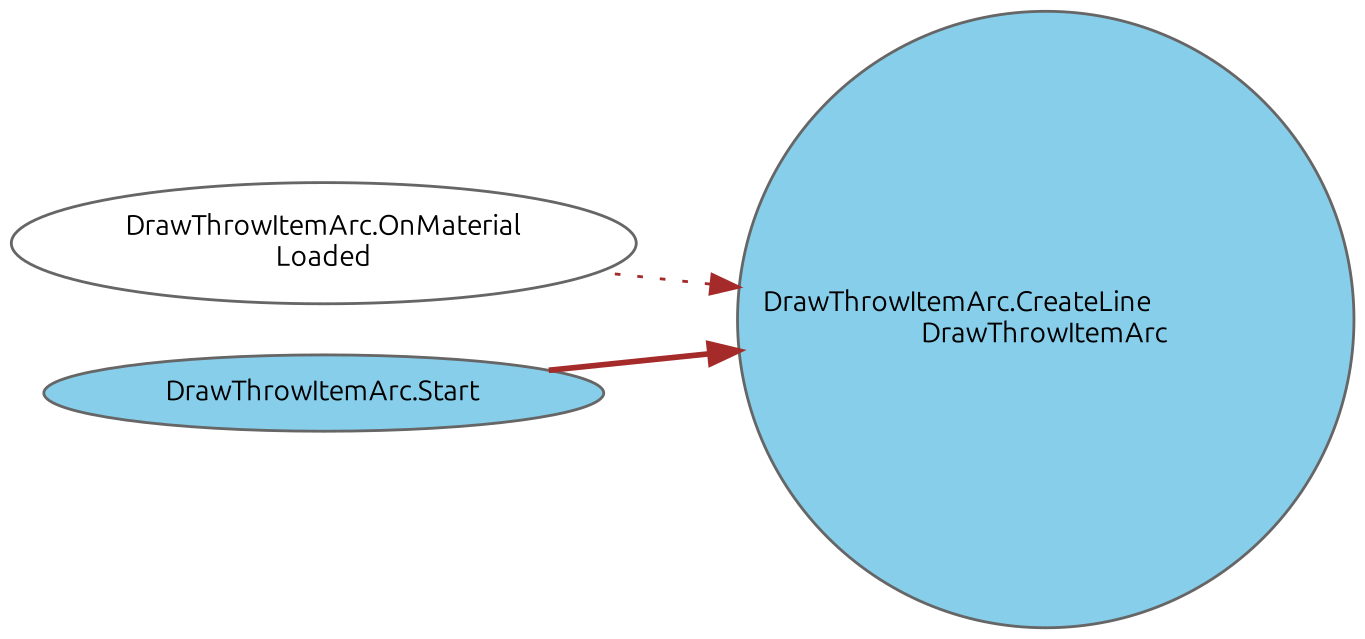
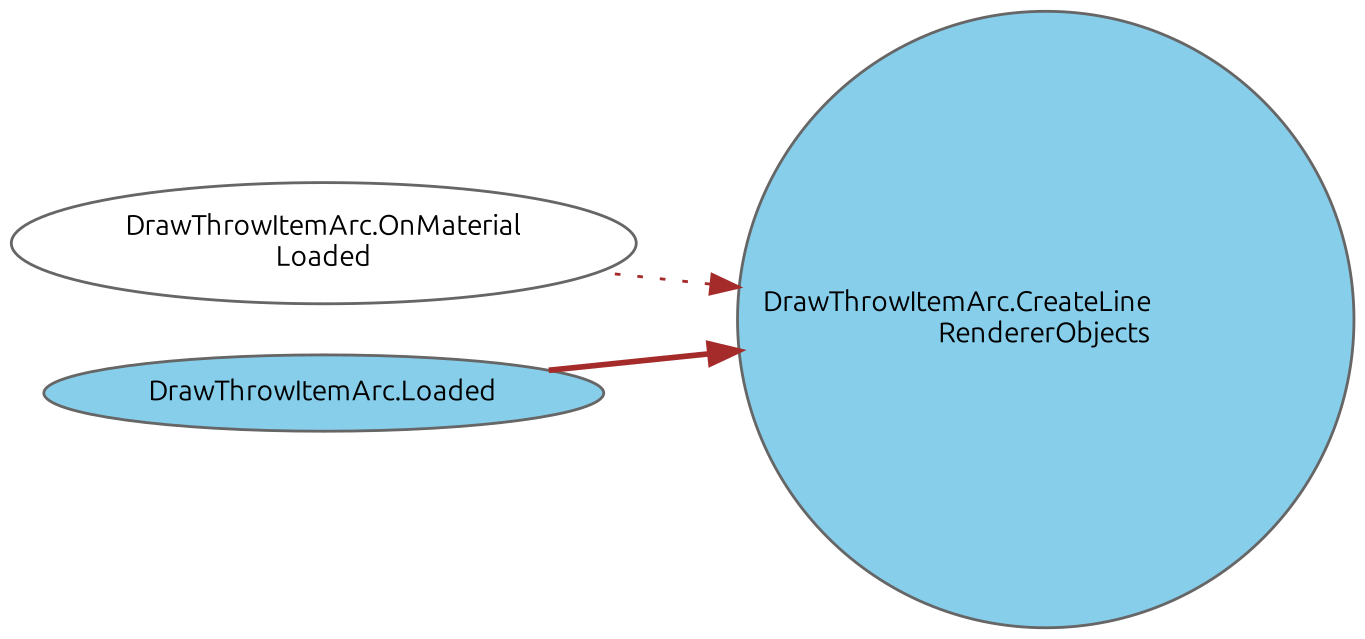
node "DrawThrowItemArc.CreateLine DrawThrowItemArc": label "DrawThrowItemArc.CreateLine DrawThrowItemArc" -> "DrawThrowItemArc.CreateLine RendererObjects"
node "DrawThrowItemArc.Start": label "DrawThrowItemArc.Start" -> "DrawThrowItemArc.Loaded"
